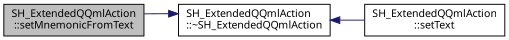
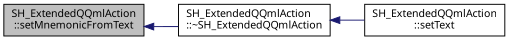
edge "SH_ExtendedQQmlAction ::setMnemonicFromText" -> "SH_ExtendedQQmlAction ::~SH_ExtendedQQmlAction": reversed
